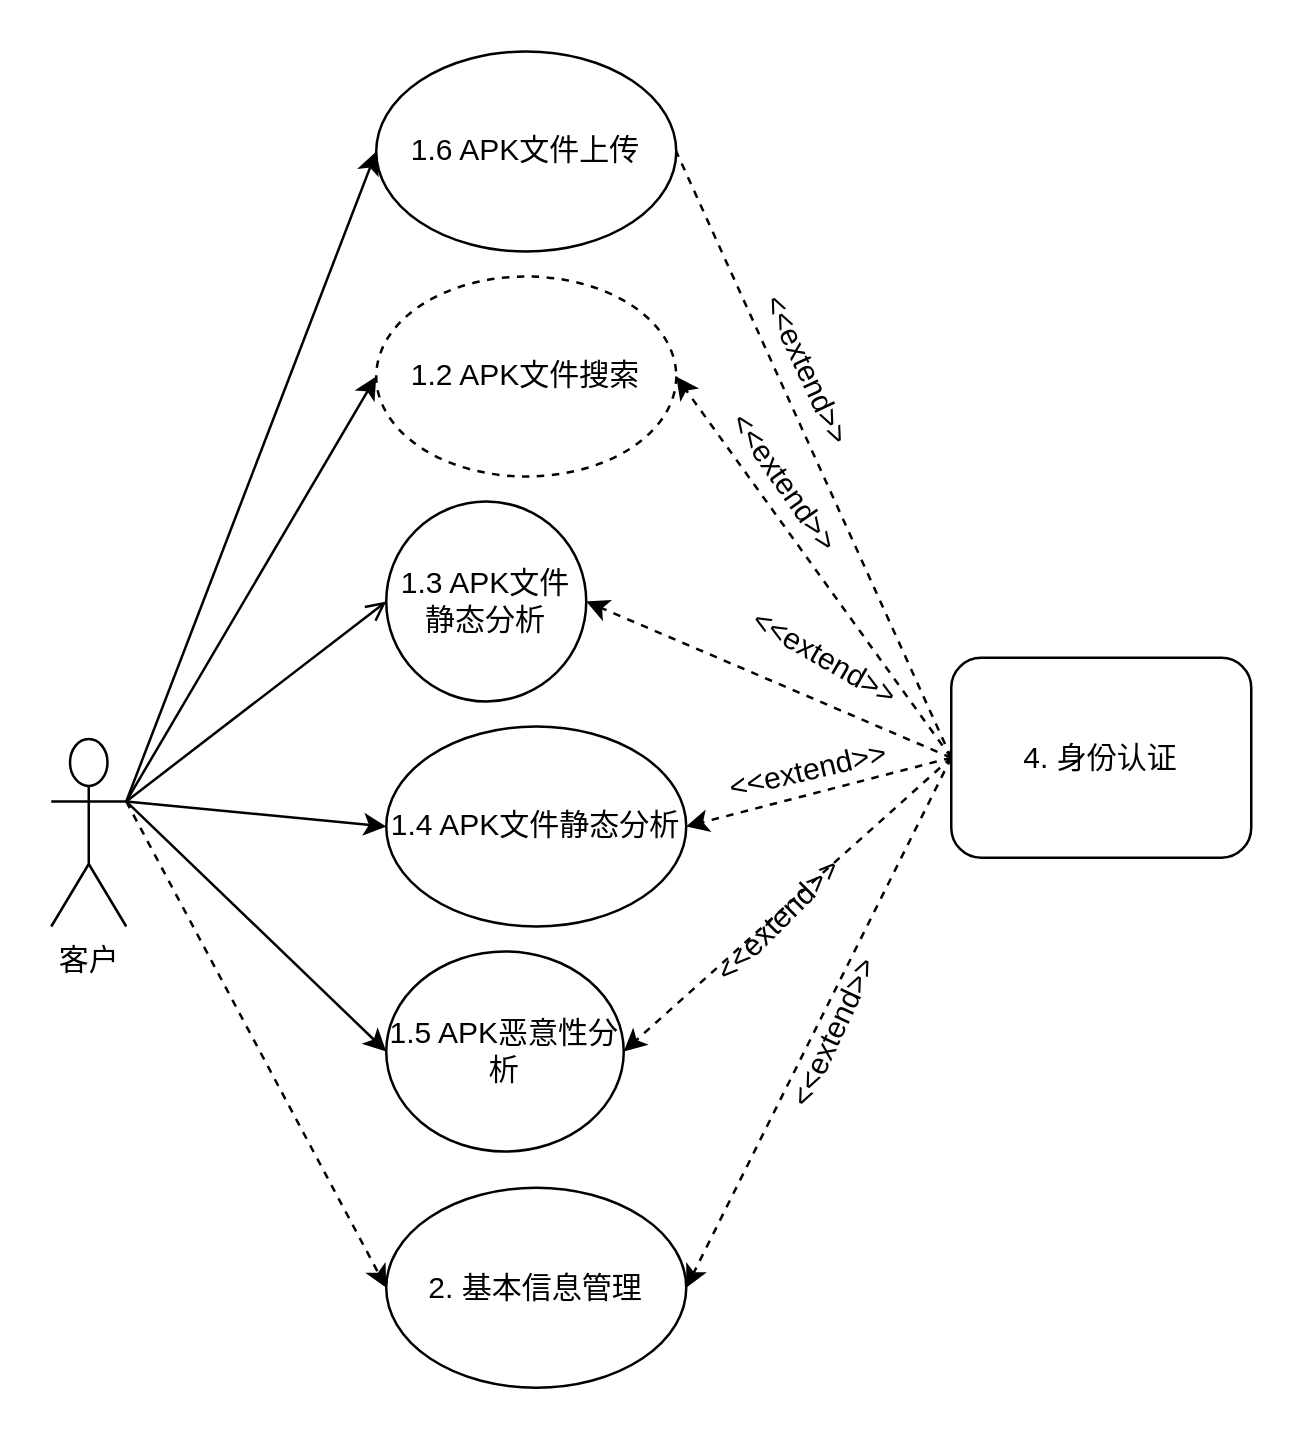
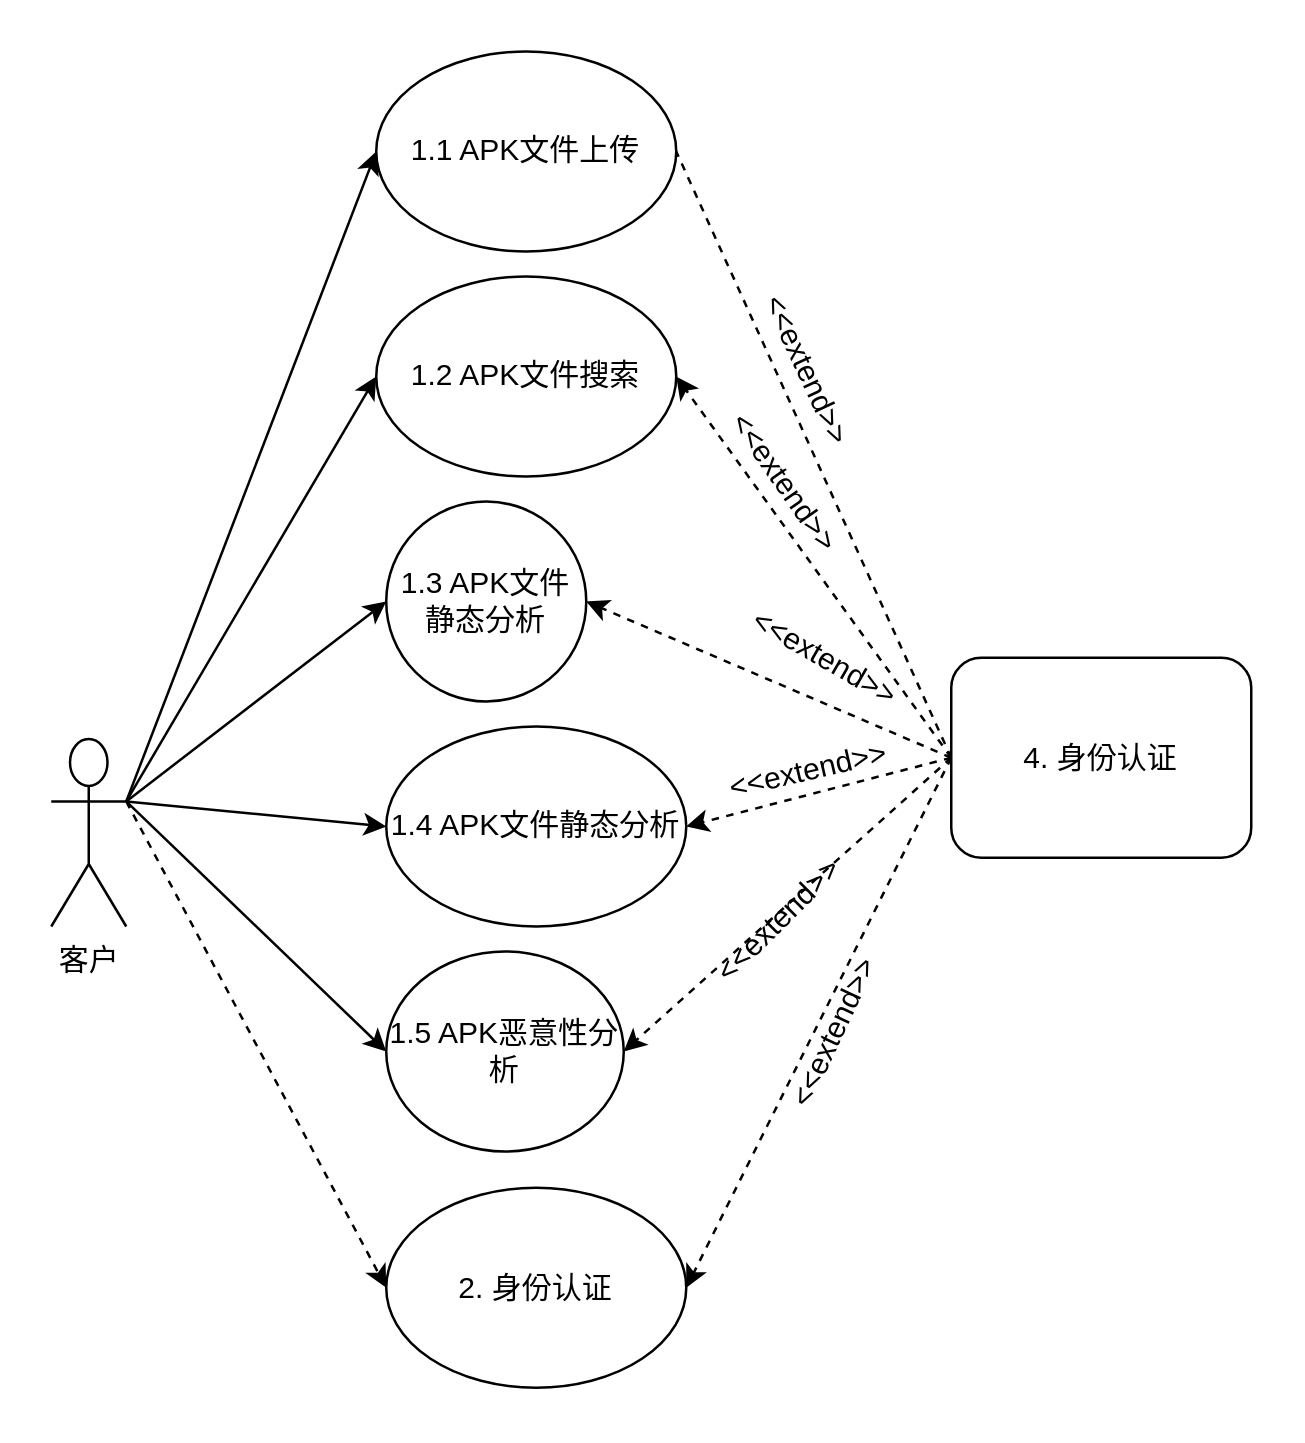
node "1.6 APK文件上传": label "1.6 APK文件上传" -> "1.1 APK文件上传"
node "1.2 APK文件搜索": style dashed -> solid
edge "客户" -> "1.3 APK文件静态分析": arrowhead open -> classic
node "2. 基本信息管理": label "2. 基本信息管理" -> "2. 身份认证"
